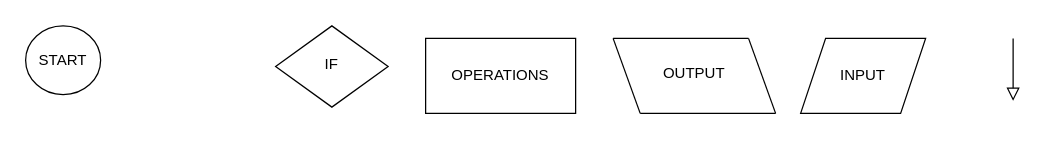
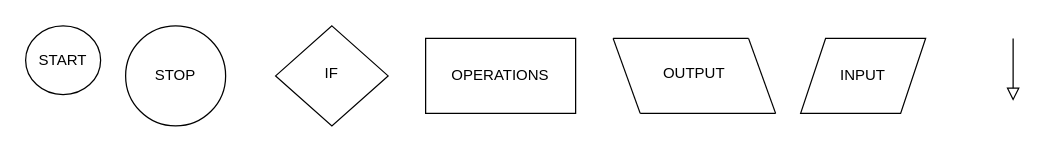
node "IF": size 113x81 -> 113x100
node "STOP": added
